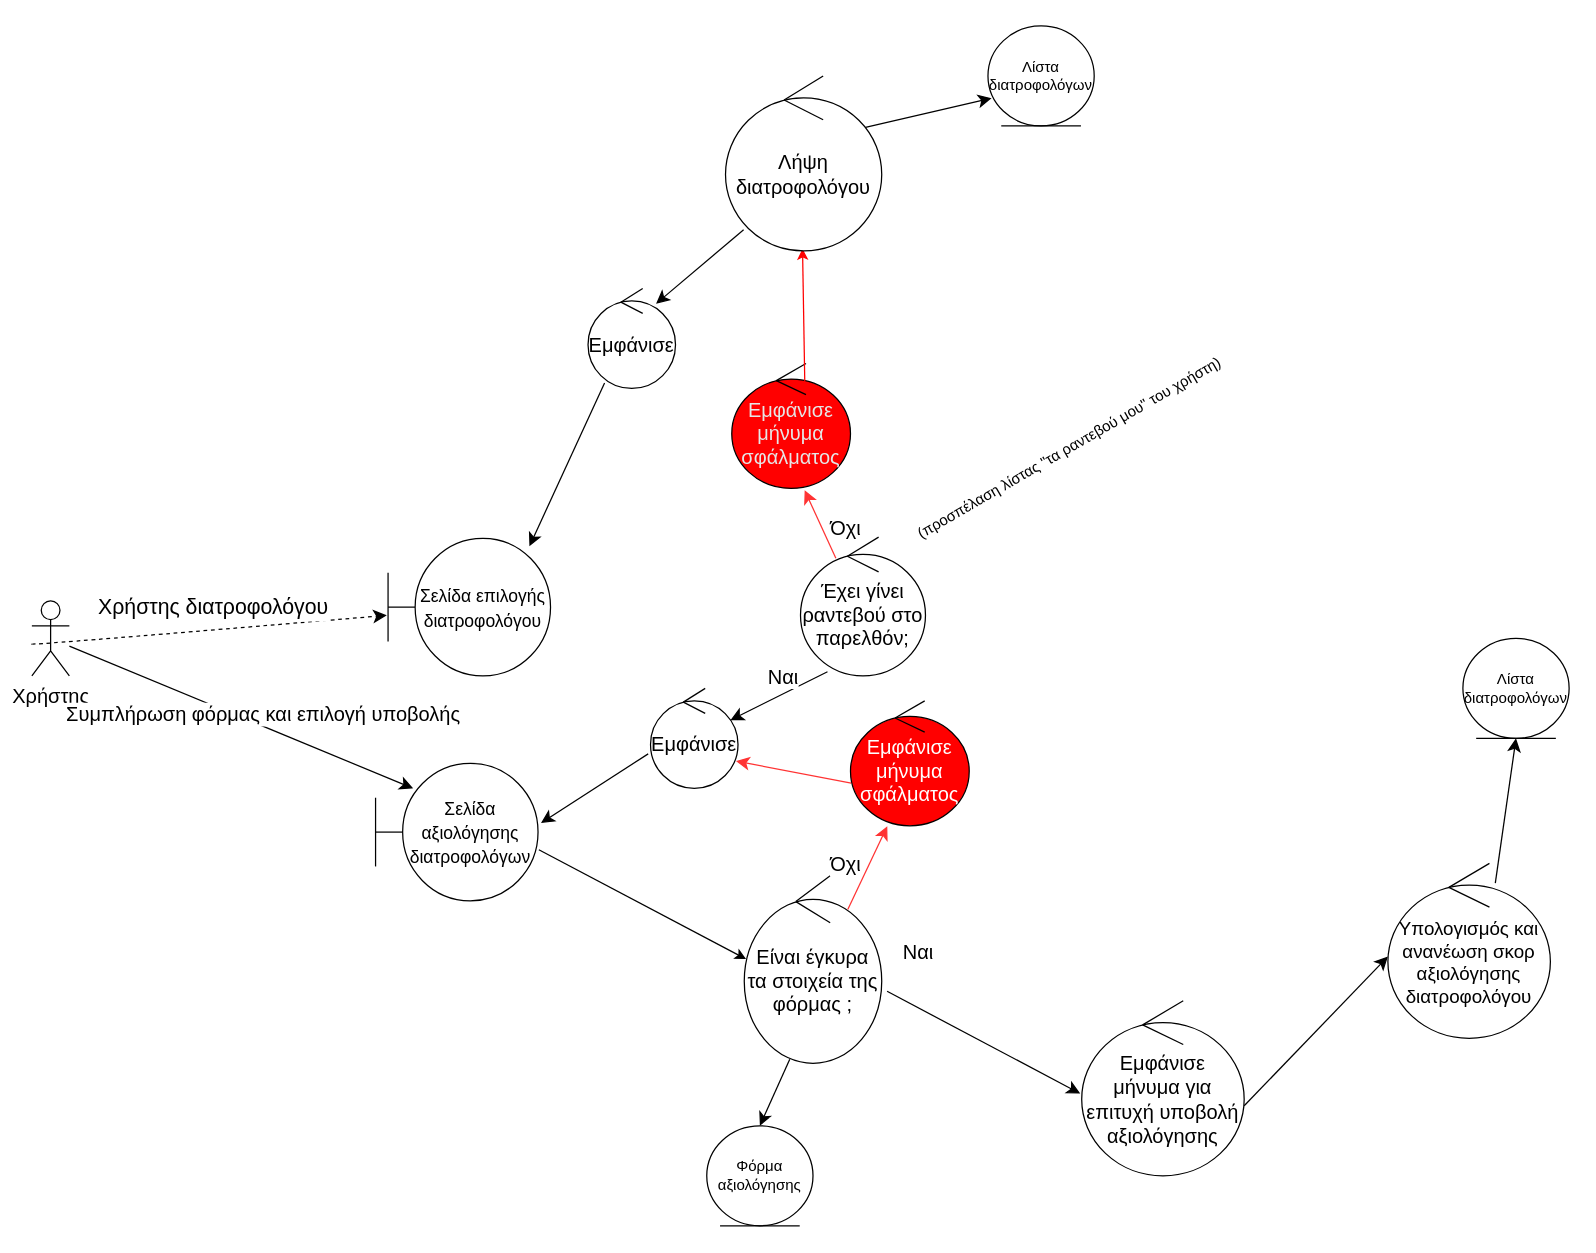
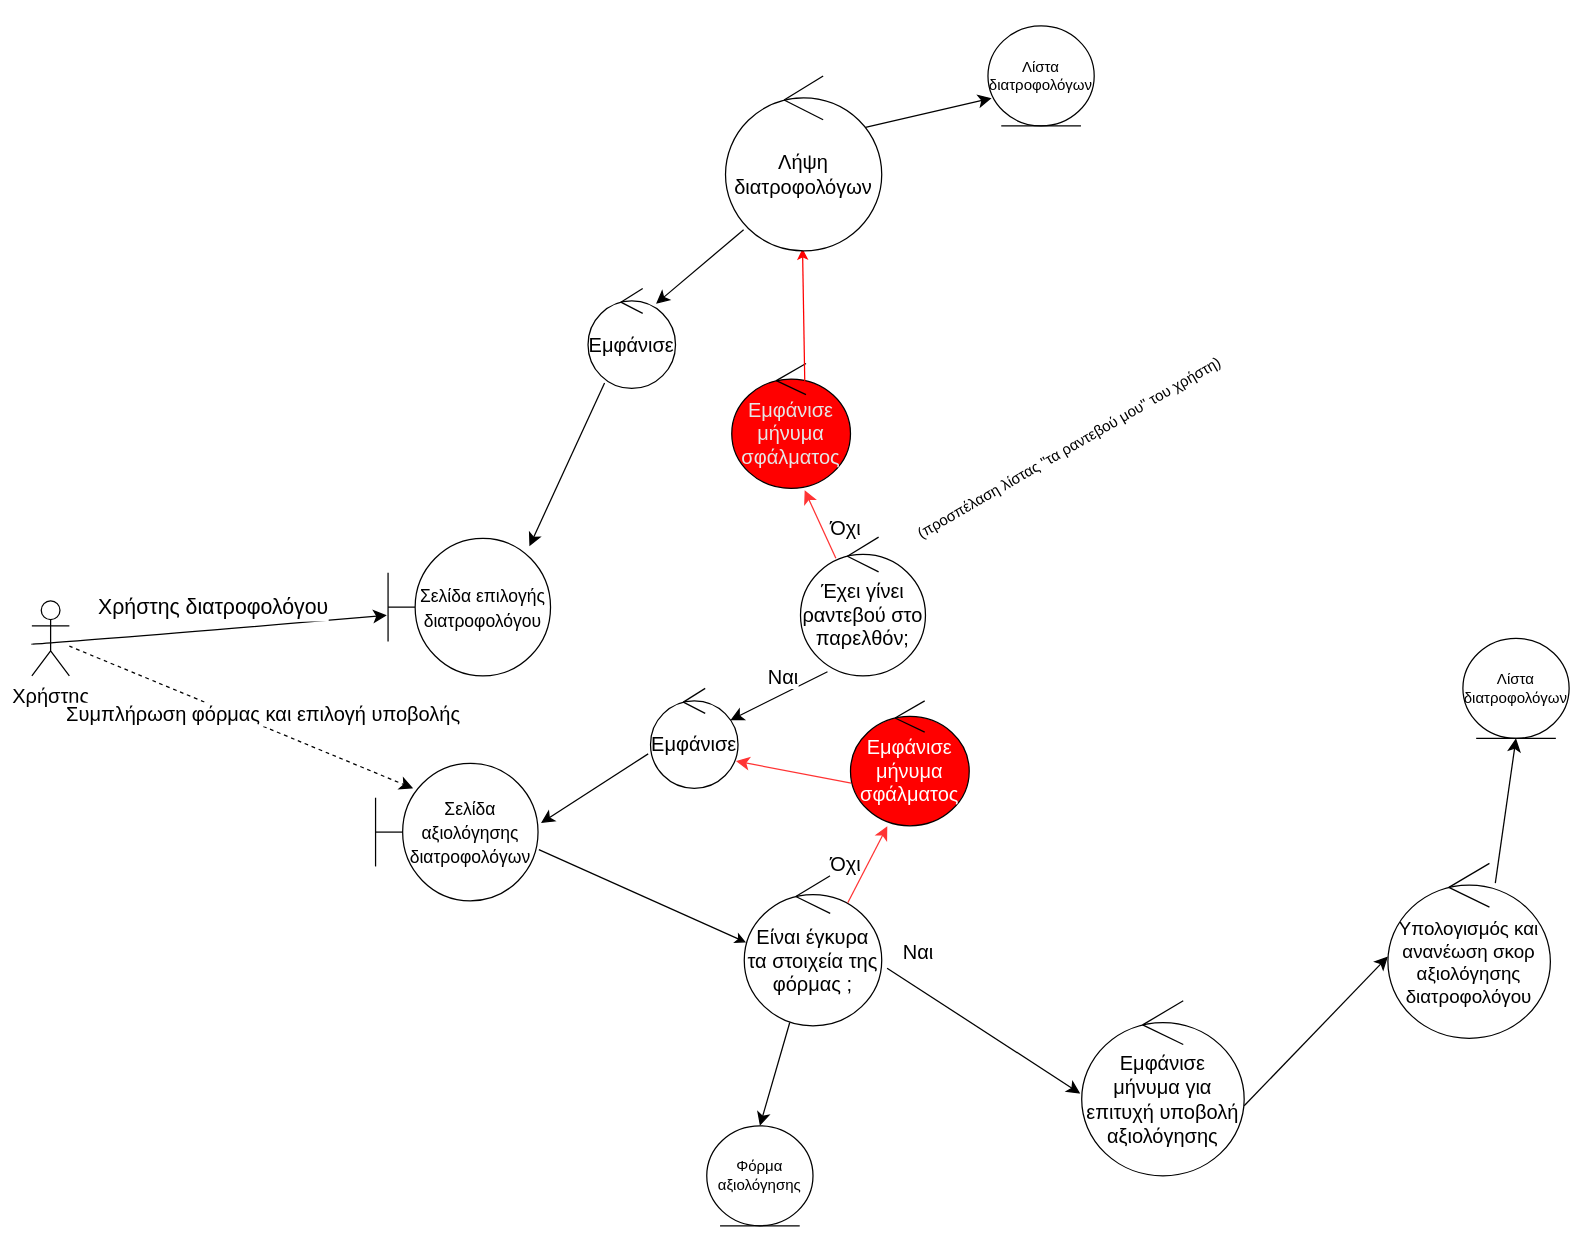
node "Λήψη διατροφολόγου": label "Λήψη διατροφολόγου" -> "Λήψη διατροφολόγων"
edge "Χρήστης" -> "Σελίδα επιλογής διατροφολόγου": style dashed -> solid
edge "Χρήστης" -> "Σελίδα αξιολόγησης διατροφολόγων": style solid -> dashed
node "Είναι έγκυρα τα στοιχεία της φόρμας ;": size 138x188 -> 138x150
